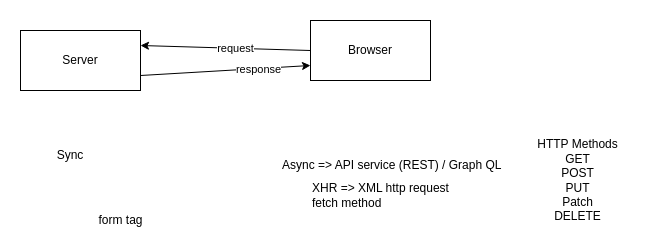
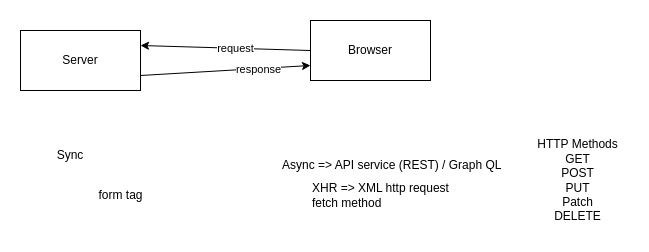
node "form tag": moved (121, 221) -> (121, 196)
